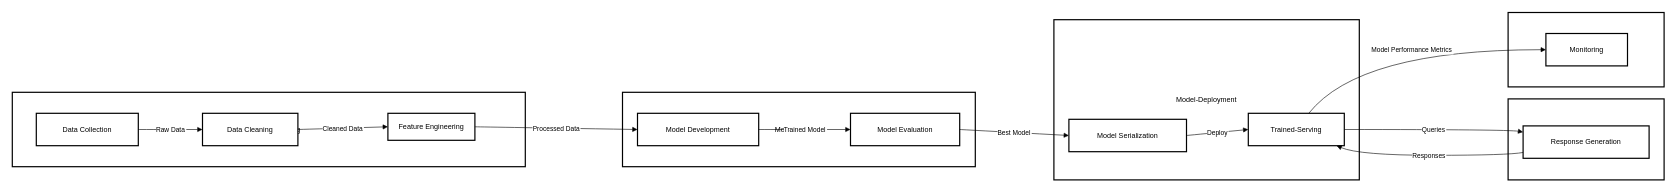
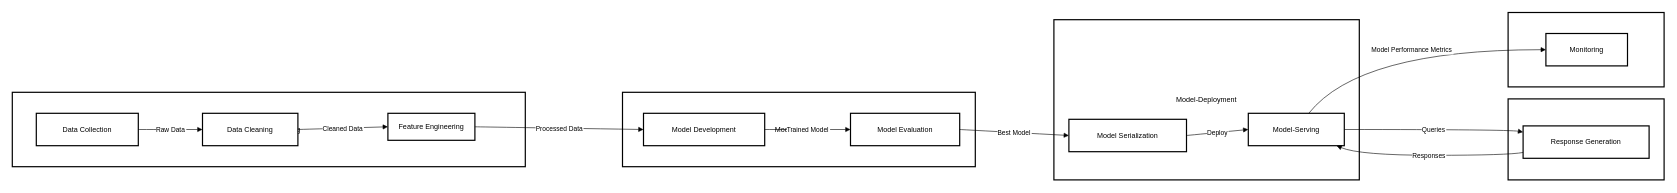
node "Model Development": moved (698, 129) -> (704, 129)
node "Trained-Serving": label "Trained-Serving" -> "Model-Serving"
